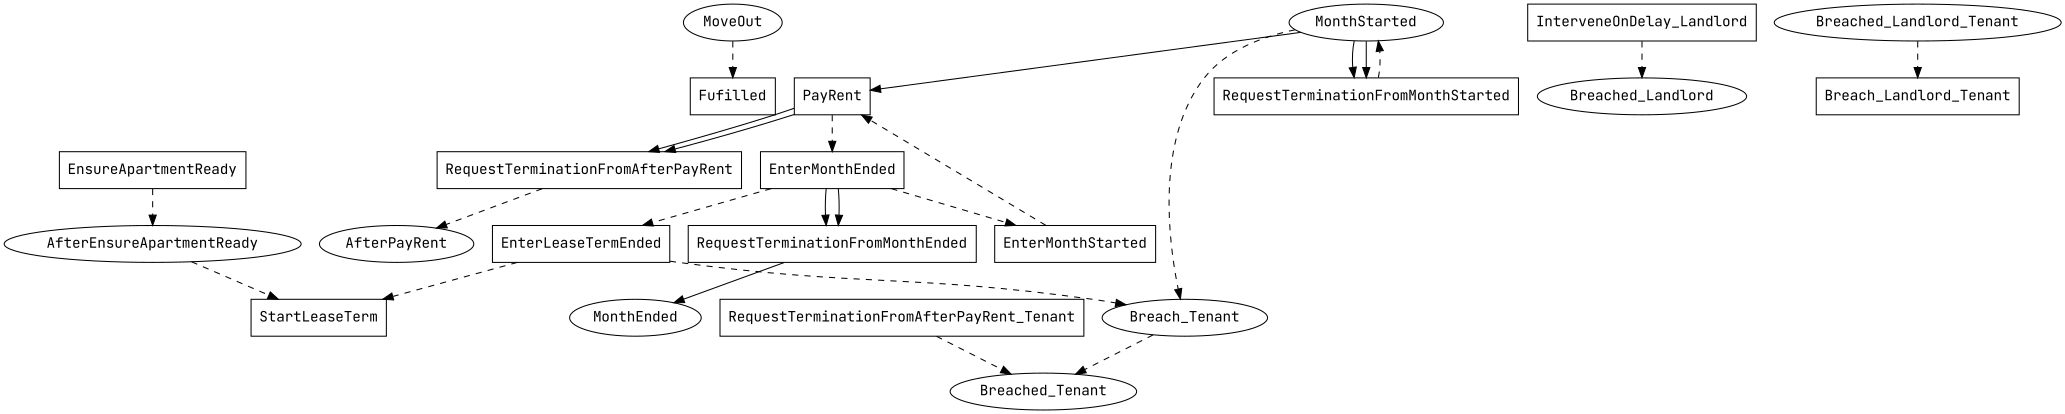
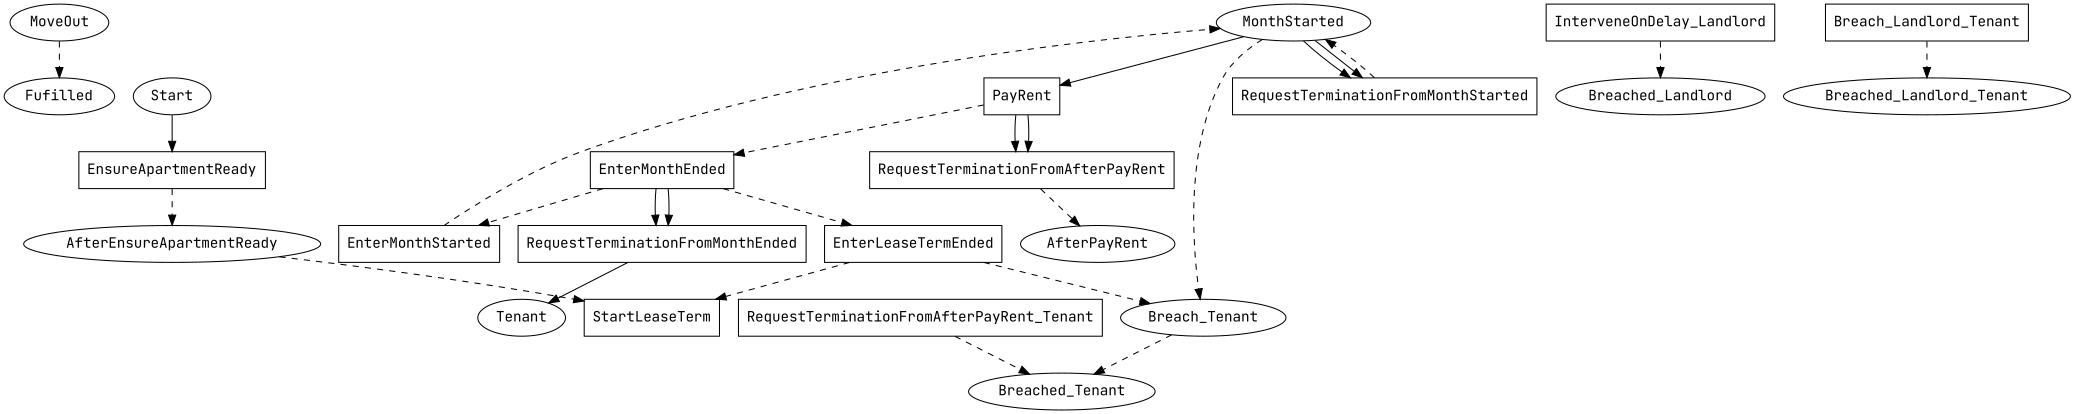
edge "Breached_Landlord_Tenant" -> "Breach_Landlord_Tenant": reversed
node "Start": added
node "Fufilled": shape box -> ellipse
edge "EnterMonthStarted" -> "PayRent": now "EnterMonthStarted" -> "MonthStarted"
node "MonthEnded": label "MonthEnded" -> "Tenant"
